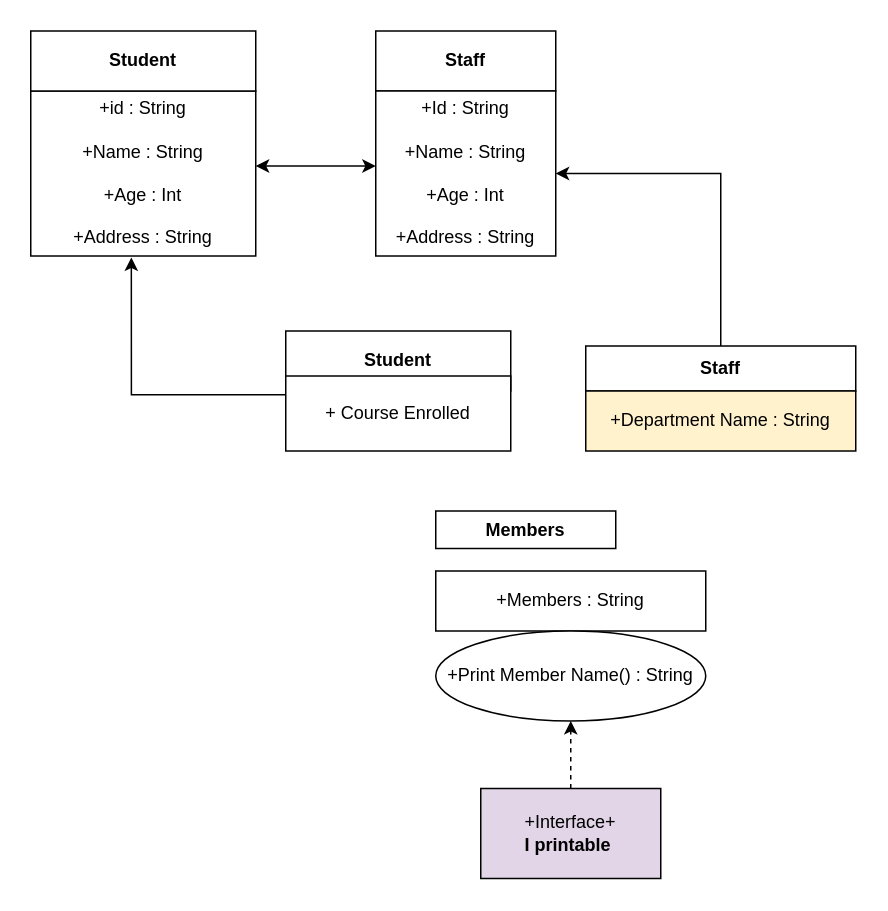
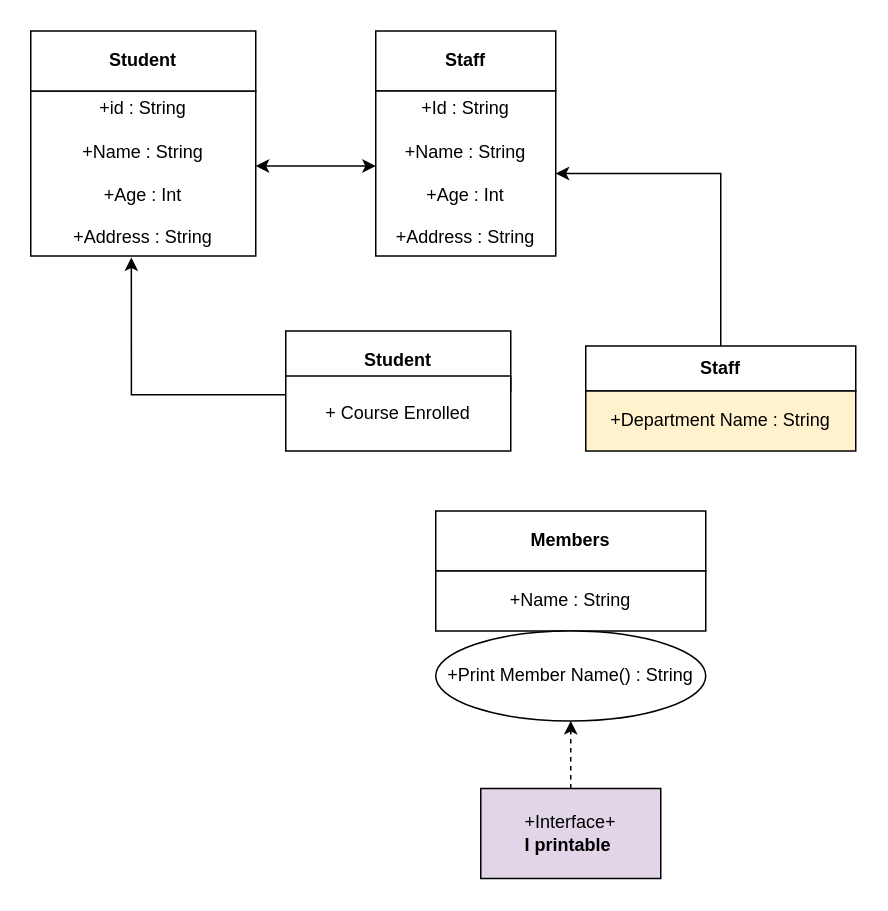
node "Members": size 180x38 -> 270x60
node "+Members : String": label "+Members : String" -> "+Name : String"
